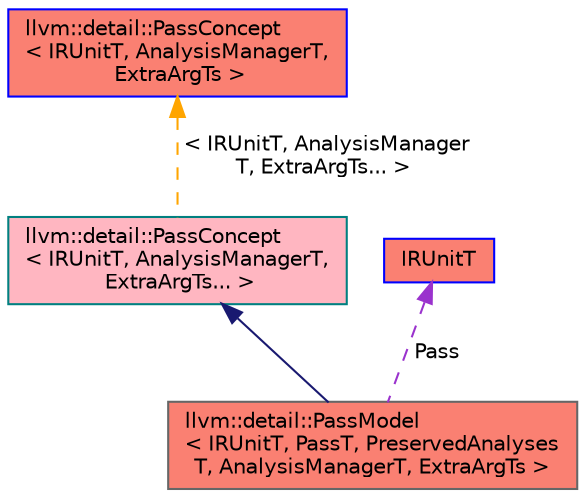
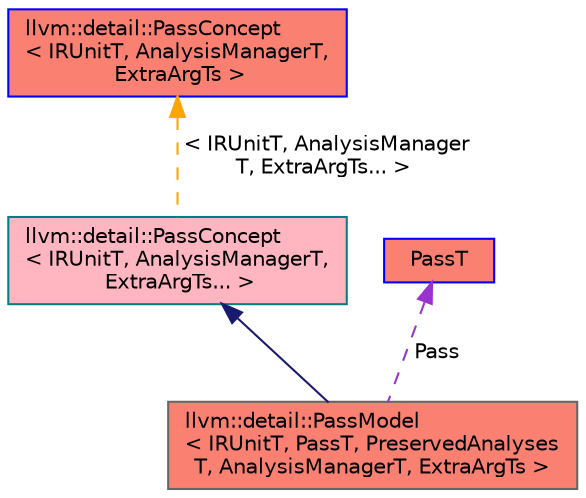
node "IRUnitT": label "IRUnitT" -> "PassT"
